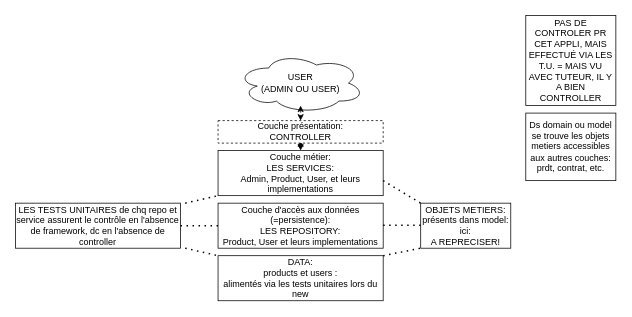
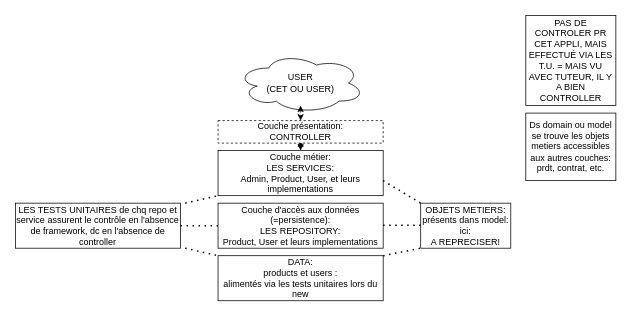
node "USER (ADMIN OU USER)": label "USER (ADMIN OU USER)" -> "USER (CET OU USER)"
